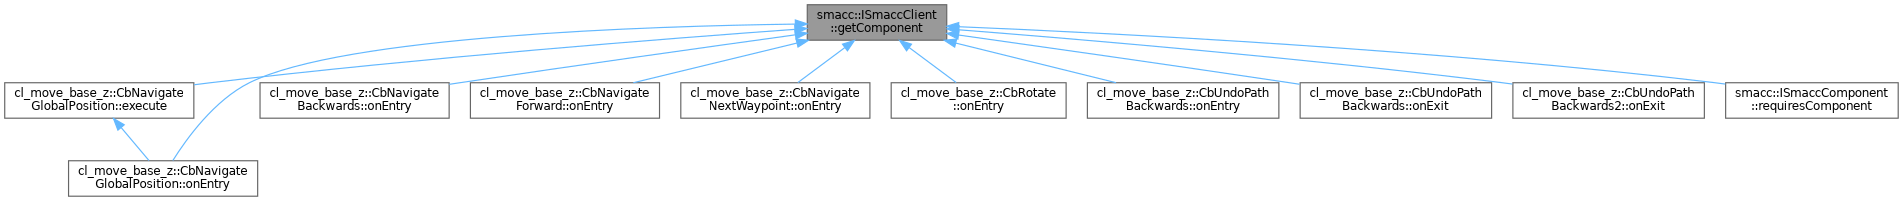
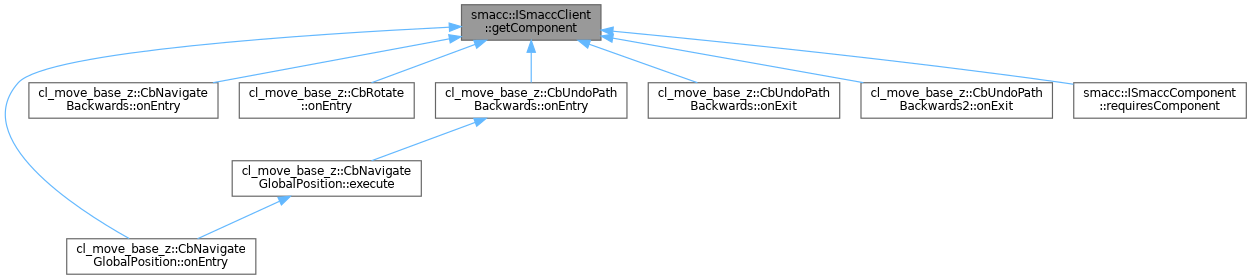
edge "cl_move_base_z::CbNavigate GlobalPosition::execute" -> "smacc::ISmaccClient ::getComponent": now "cl_move_base_z::CbNavigate GlobalPosition::execute" -> "cl_move_base_z::CbUndoPath Backwards::onEntry"
node "cl_move_base_z::CbNavigate Forward::onEntry": removed
node "cl_move_base_z::CbNavigate NextWaypoint::onEntry": removed
